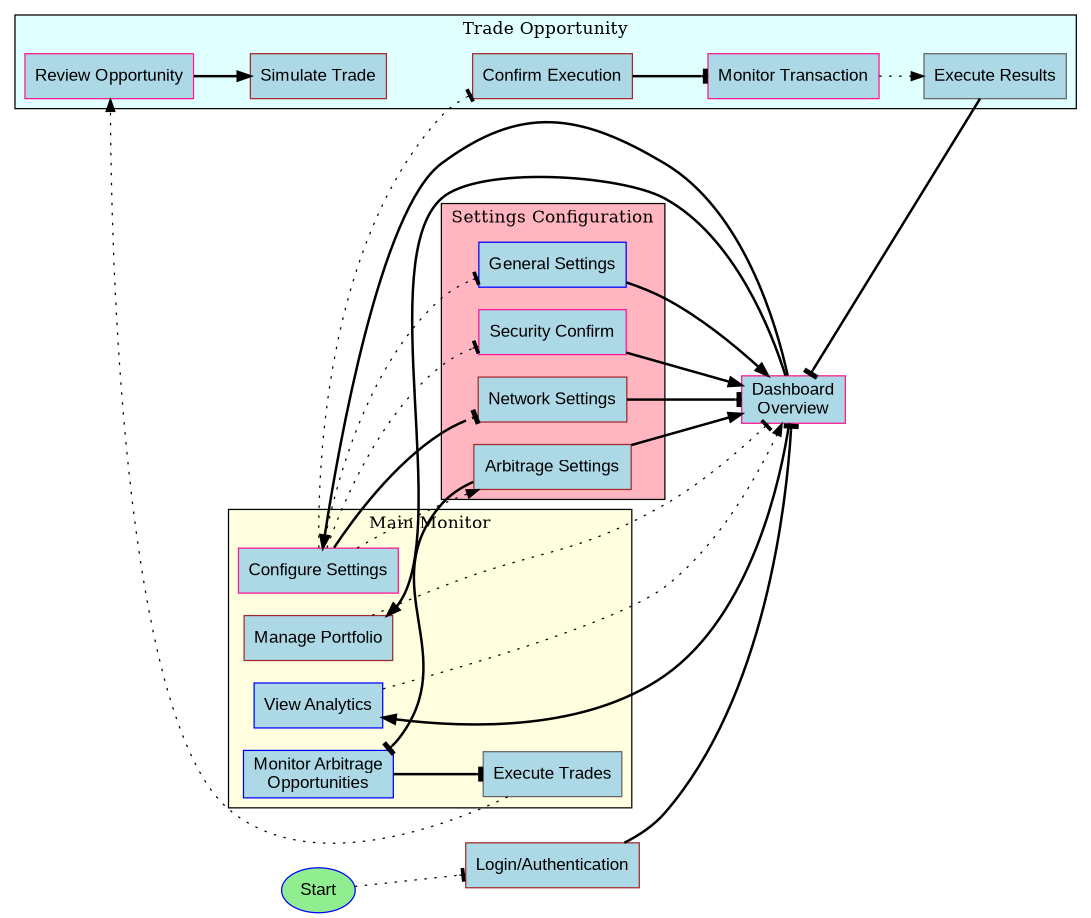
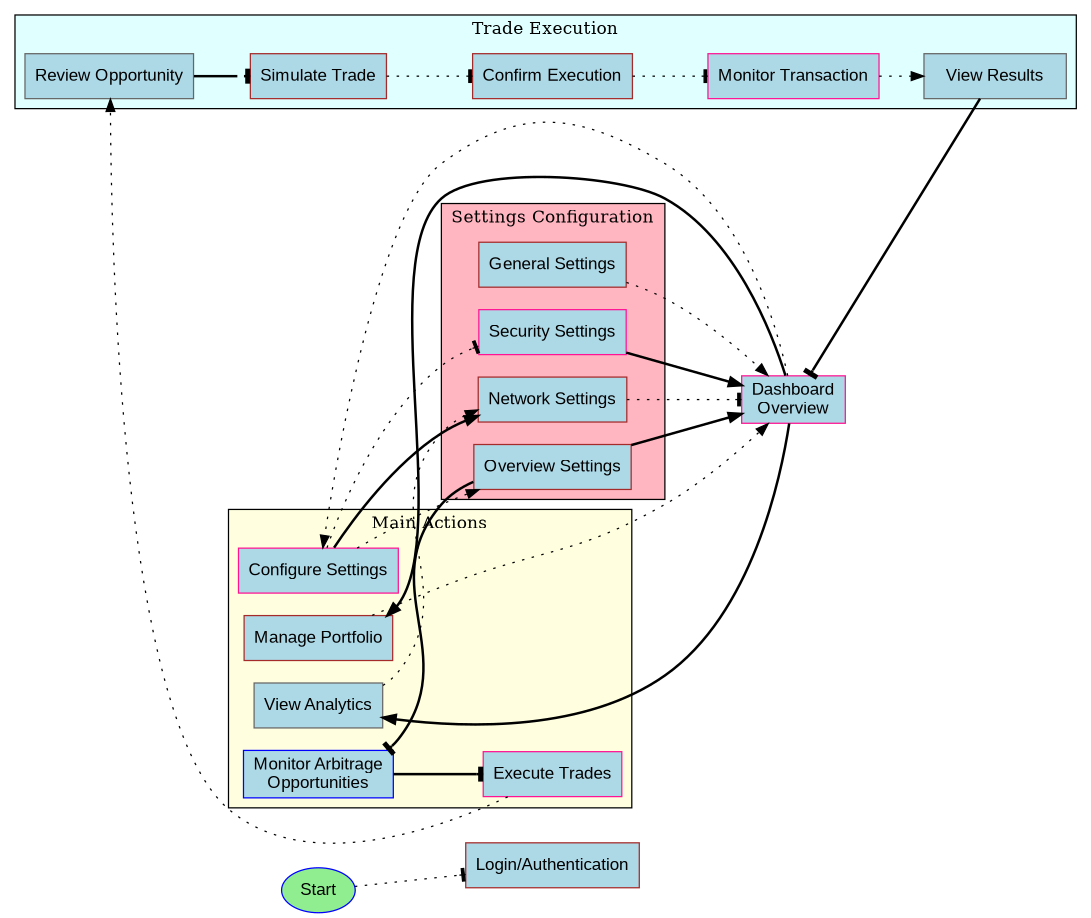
cluster "Trade Opportunity": label "Trade Opportunity" -> "Trade Execution"
node "Review Opportunity": color deeppink -> gray40
edge "Review Opportunity" -> "Simulate Trade": arrowhead normal -> tee
edge "Confirm Execution" -> "Monitor Transaction": style bold -> dotted
node "Execute Results": label "Execute Results" -> "View Results"
edge "Dashboard Overview" -> "Configure Settings": style bold -> dotted
node "General Settings": color blue -> brown
edge "Configure Settings" -> "Confirm Execution": now "Simulate Trade" -> "Confirm Execution"
edge "General Settings" -> "Dashboard Overview": style bold -> dotted
node "Security Confirm": label "Security Confirm" -> "Security Settings"
edge "Configure Settings" -> "General Settings": removed
edge "Network Settings" -> "Dashboard Overview": style bold -> dotted
node "Arbitrage Settings": label "Arbitrage Settings" -> "Overview Settings"
edge "Configure Settings" -> "Network Settings": arrowhead tee -> normal
cluster "Main Monitor": label "Main Monitor" -> "Main Actions"
edge "Manage Portfolio" -> "Dashboard Overview": arrowhead tee -> normal
edge "View Analytics" -> "Dashboard Overview": now "View Analytics" -> "Network Settings"
edge "Login/Authentication" -> "Dashboard Overview": removed
node "View Analytics": color blue -> gray40
node "Execute Trades": color gray40 -> deeppink
